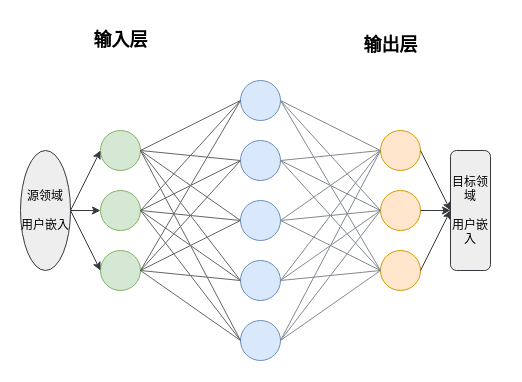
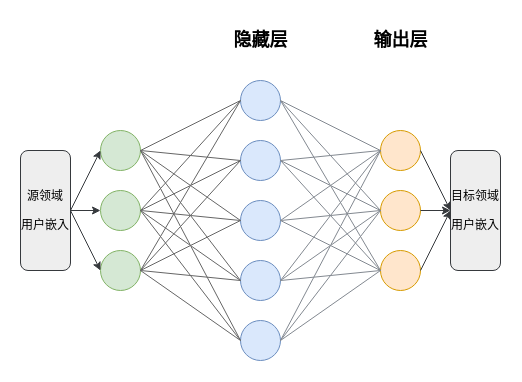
node "输入层": removed
node "隐藏层": added
node "输出层": moved (391, 46) -> (401, 41)
node "源领域 用户嵌入": shape ellipse -> rounded rectangle
node "目标领域 用户嵌入": size 40x120 -> 50x120
